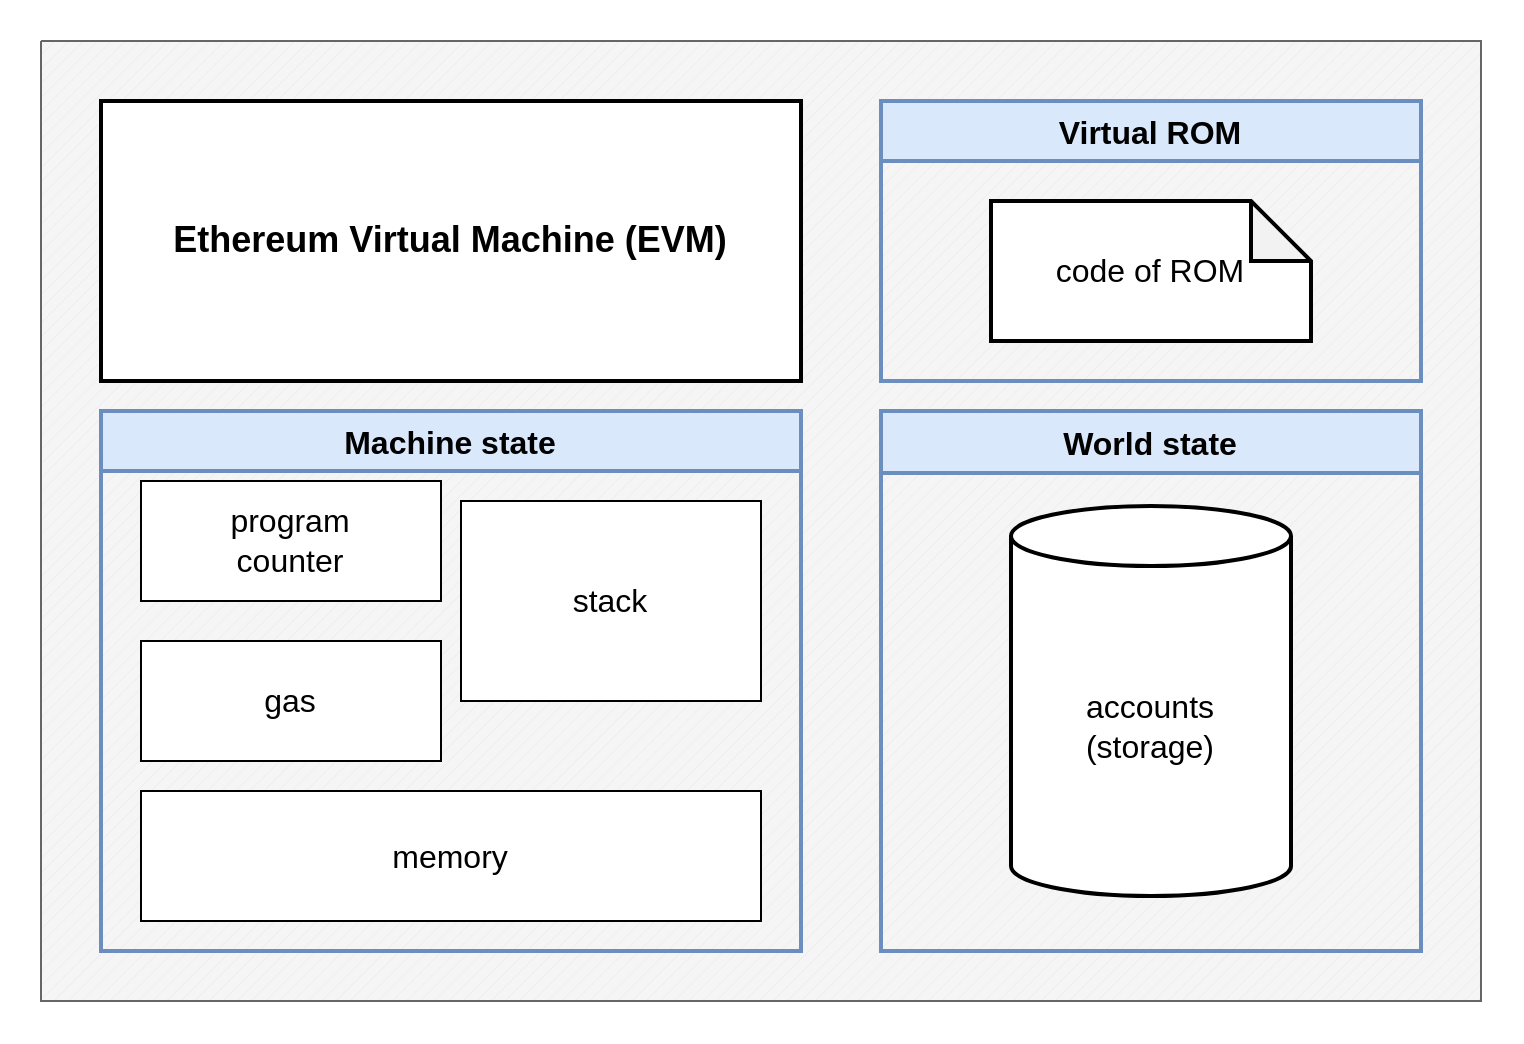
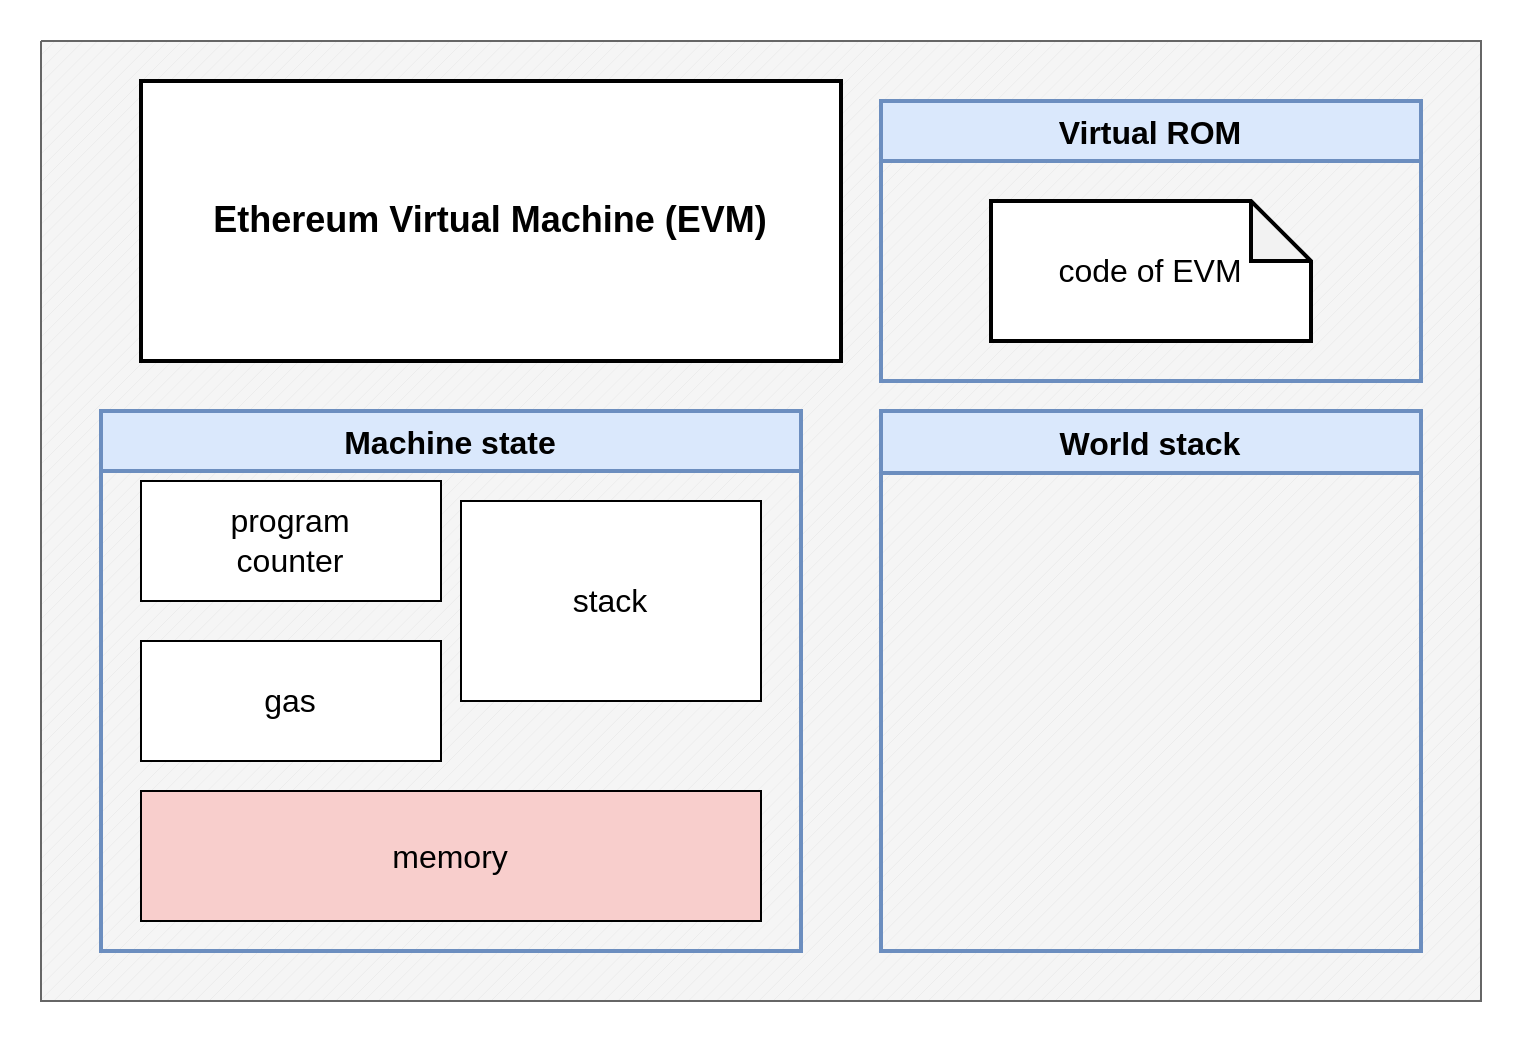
node "Ethereum Virtual Machine (EVM)": moved (451, 241) -> (491, 221)
node "code of ROM": label "code of ROM" -> "code of EVM"
node "World state": label "World state" -> "World stack"
node "accounts (storage)": removed
node "memory": fillcolor #ffffff -> #f8cecc
